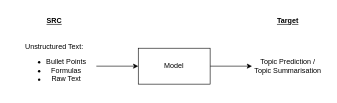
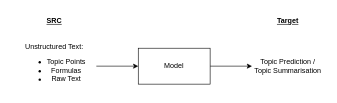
node "Unstructured Text: Bullet Points Formulas Raw Text": label "Unstructured Text: Bullet Points Formulas Raw Text" -> "Unstructured Text: Topic Points Formulas Raw Text"
